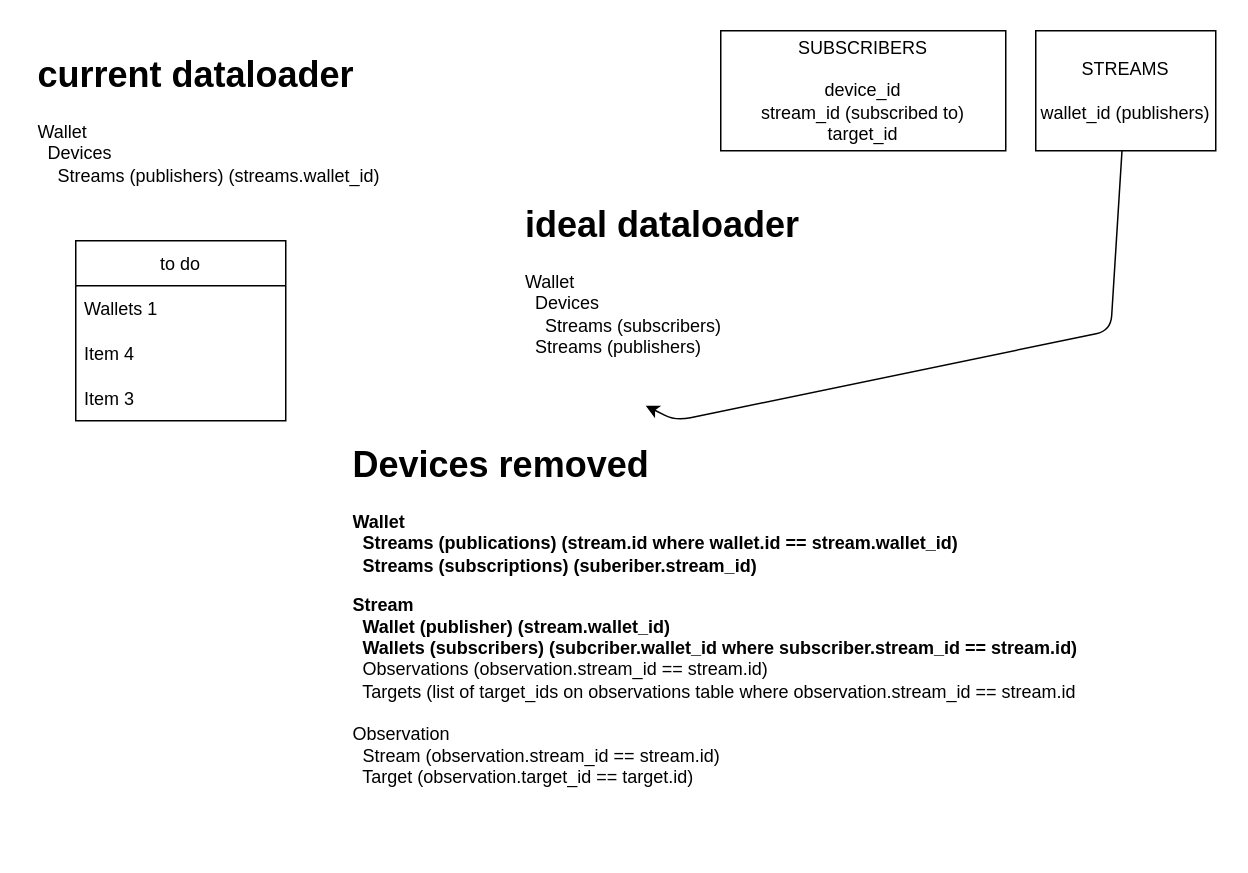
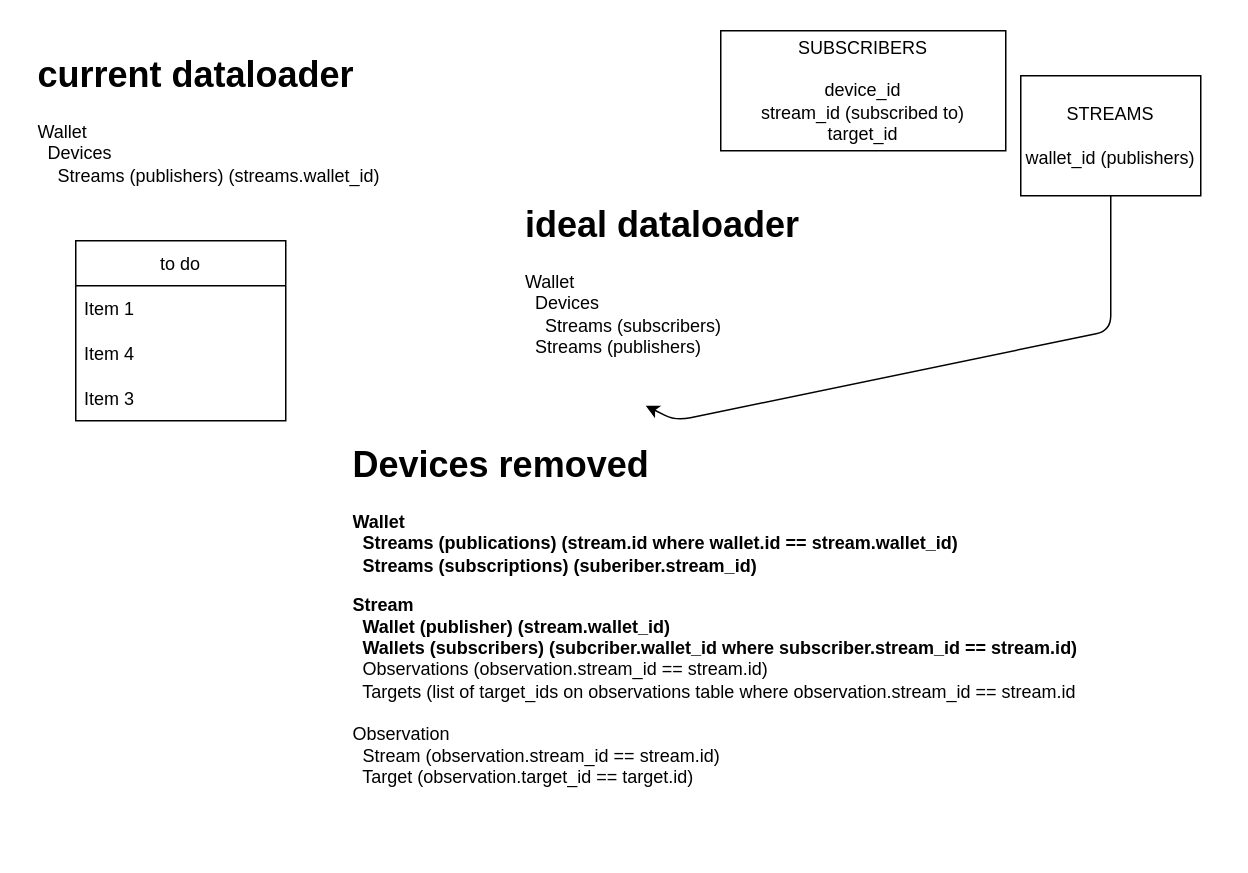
node "STREAMS wallet_id (publishers)": moved (1126, 91) -> (1111, 136)
node "Wallets 1": label "Wallets 1" -> "Item 1"
